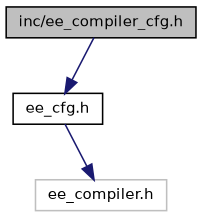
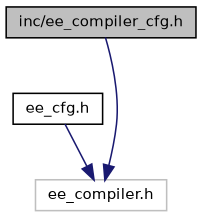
edge "inc/ee_compiler_cfg.h" -> "ee_cfg.h": now "inc/ee_compiler_cfg.h" -> "ee_compiler.h"
